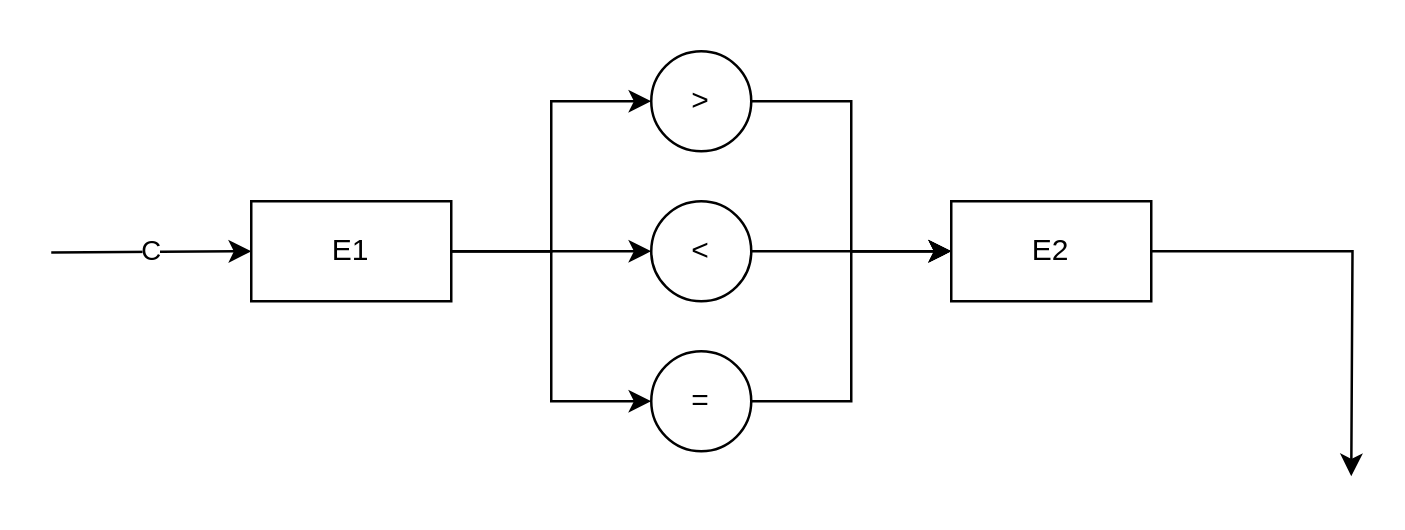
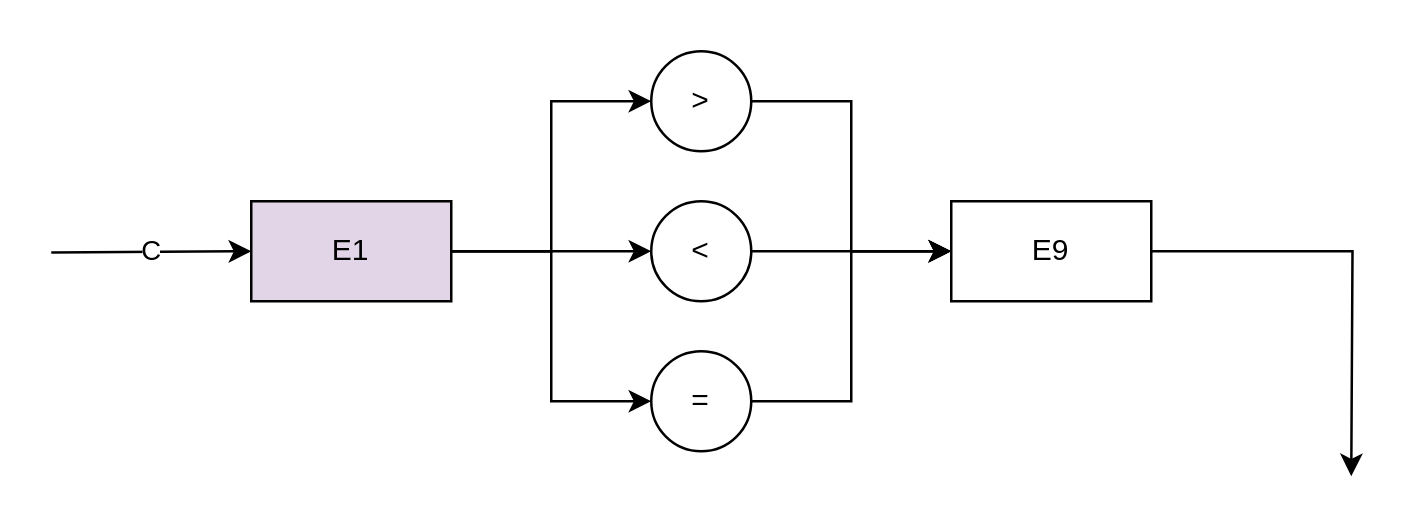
node "E1": fillcolor #ffffff -> #e1d5e7
node "E2": label "E2" -> "E9"
